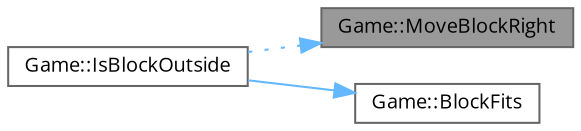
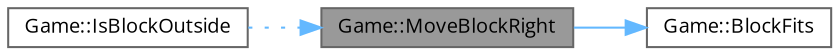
edge "Game::IsBlockOutside" -> "Game::BlockFits": now "Game::MoveBlockRight" -> "Game::BlockFits"
